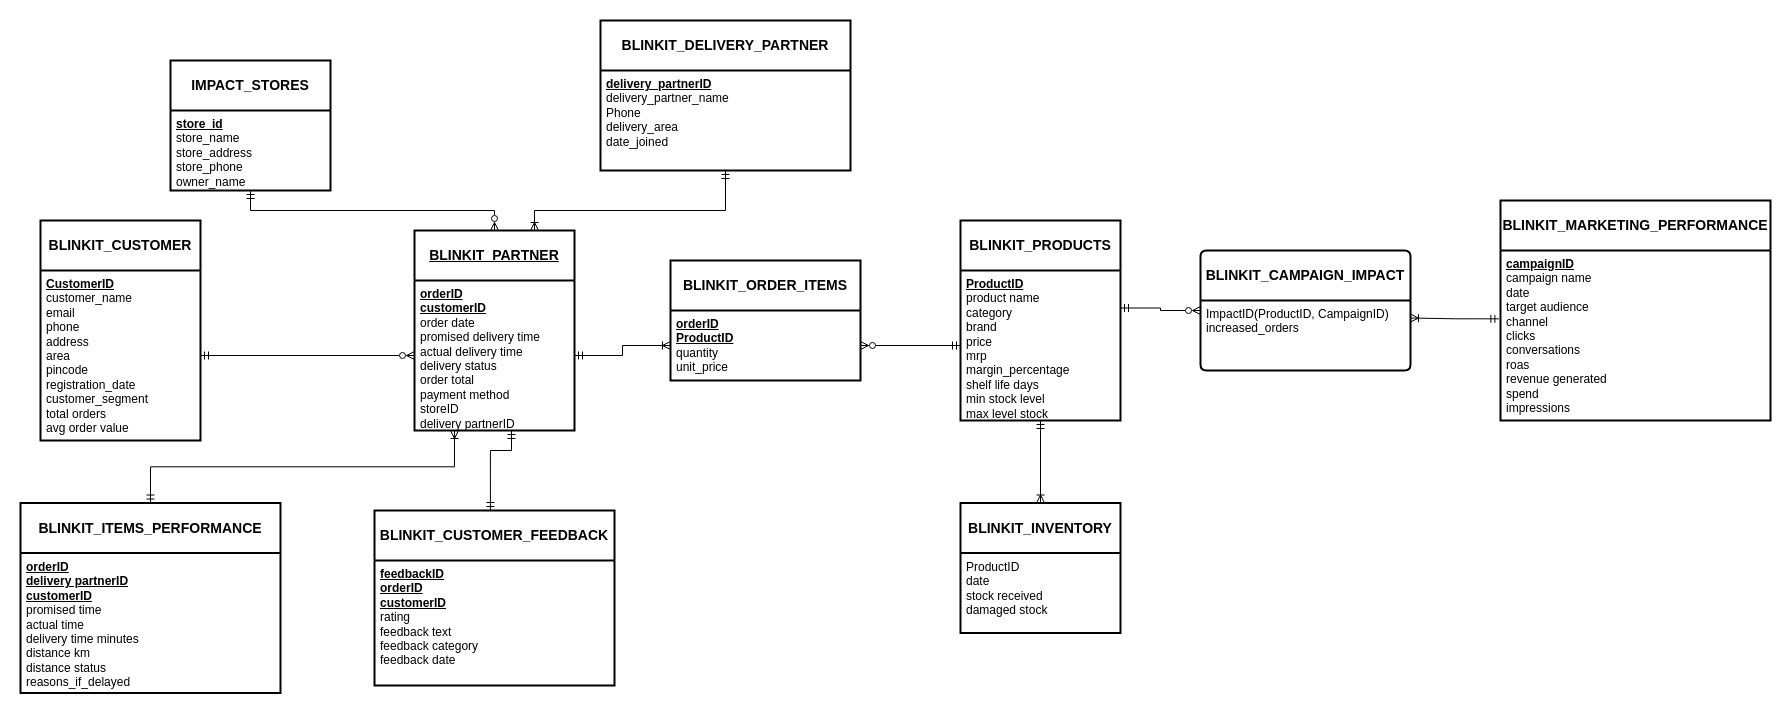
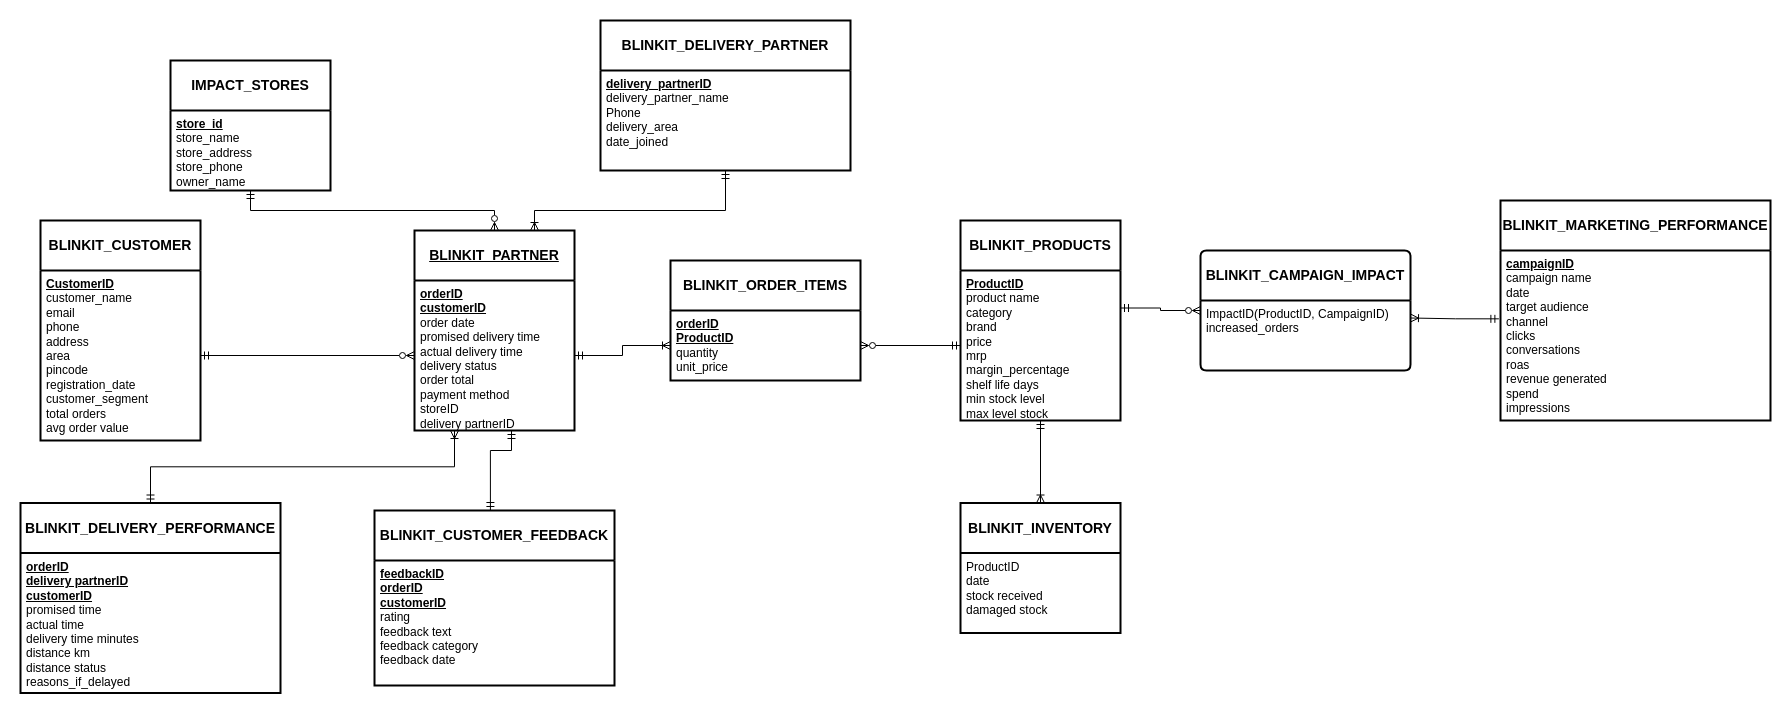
node "BLINKIT_ITEMS_PERFORMANCE": label "BLINKIT_ITEMS_PERFORMANCE" -> "BLINKIT_DELIVERY_PERFORMANCE"
